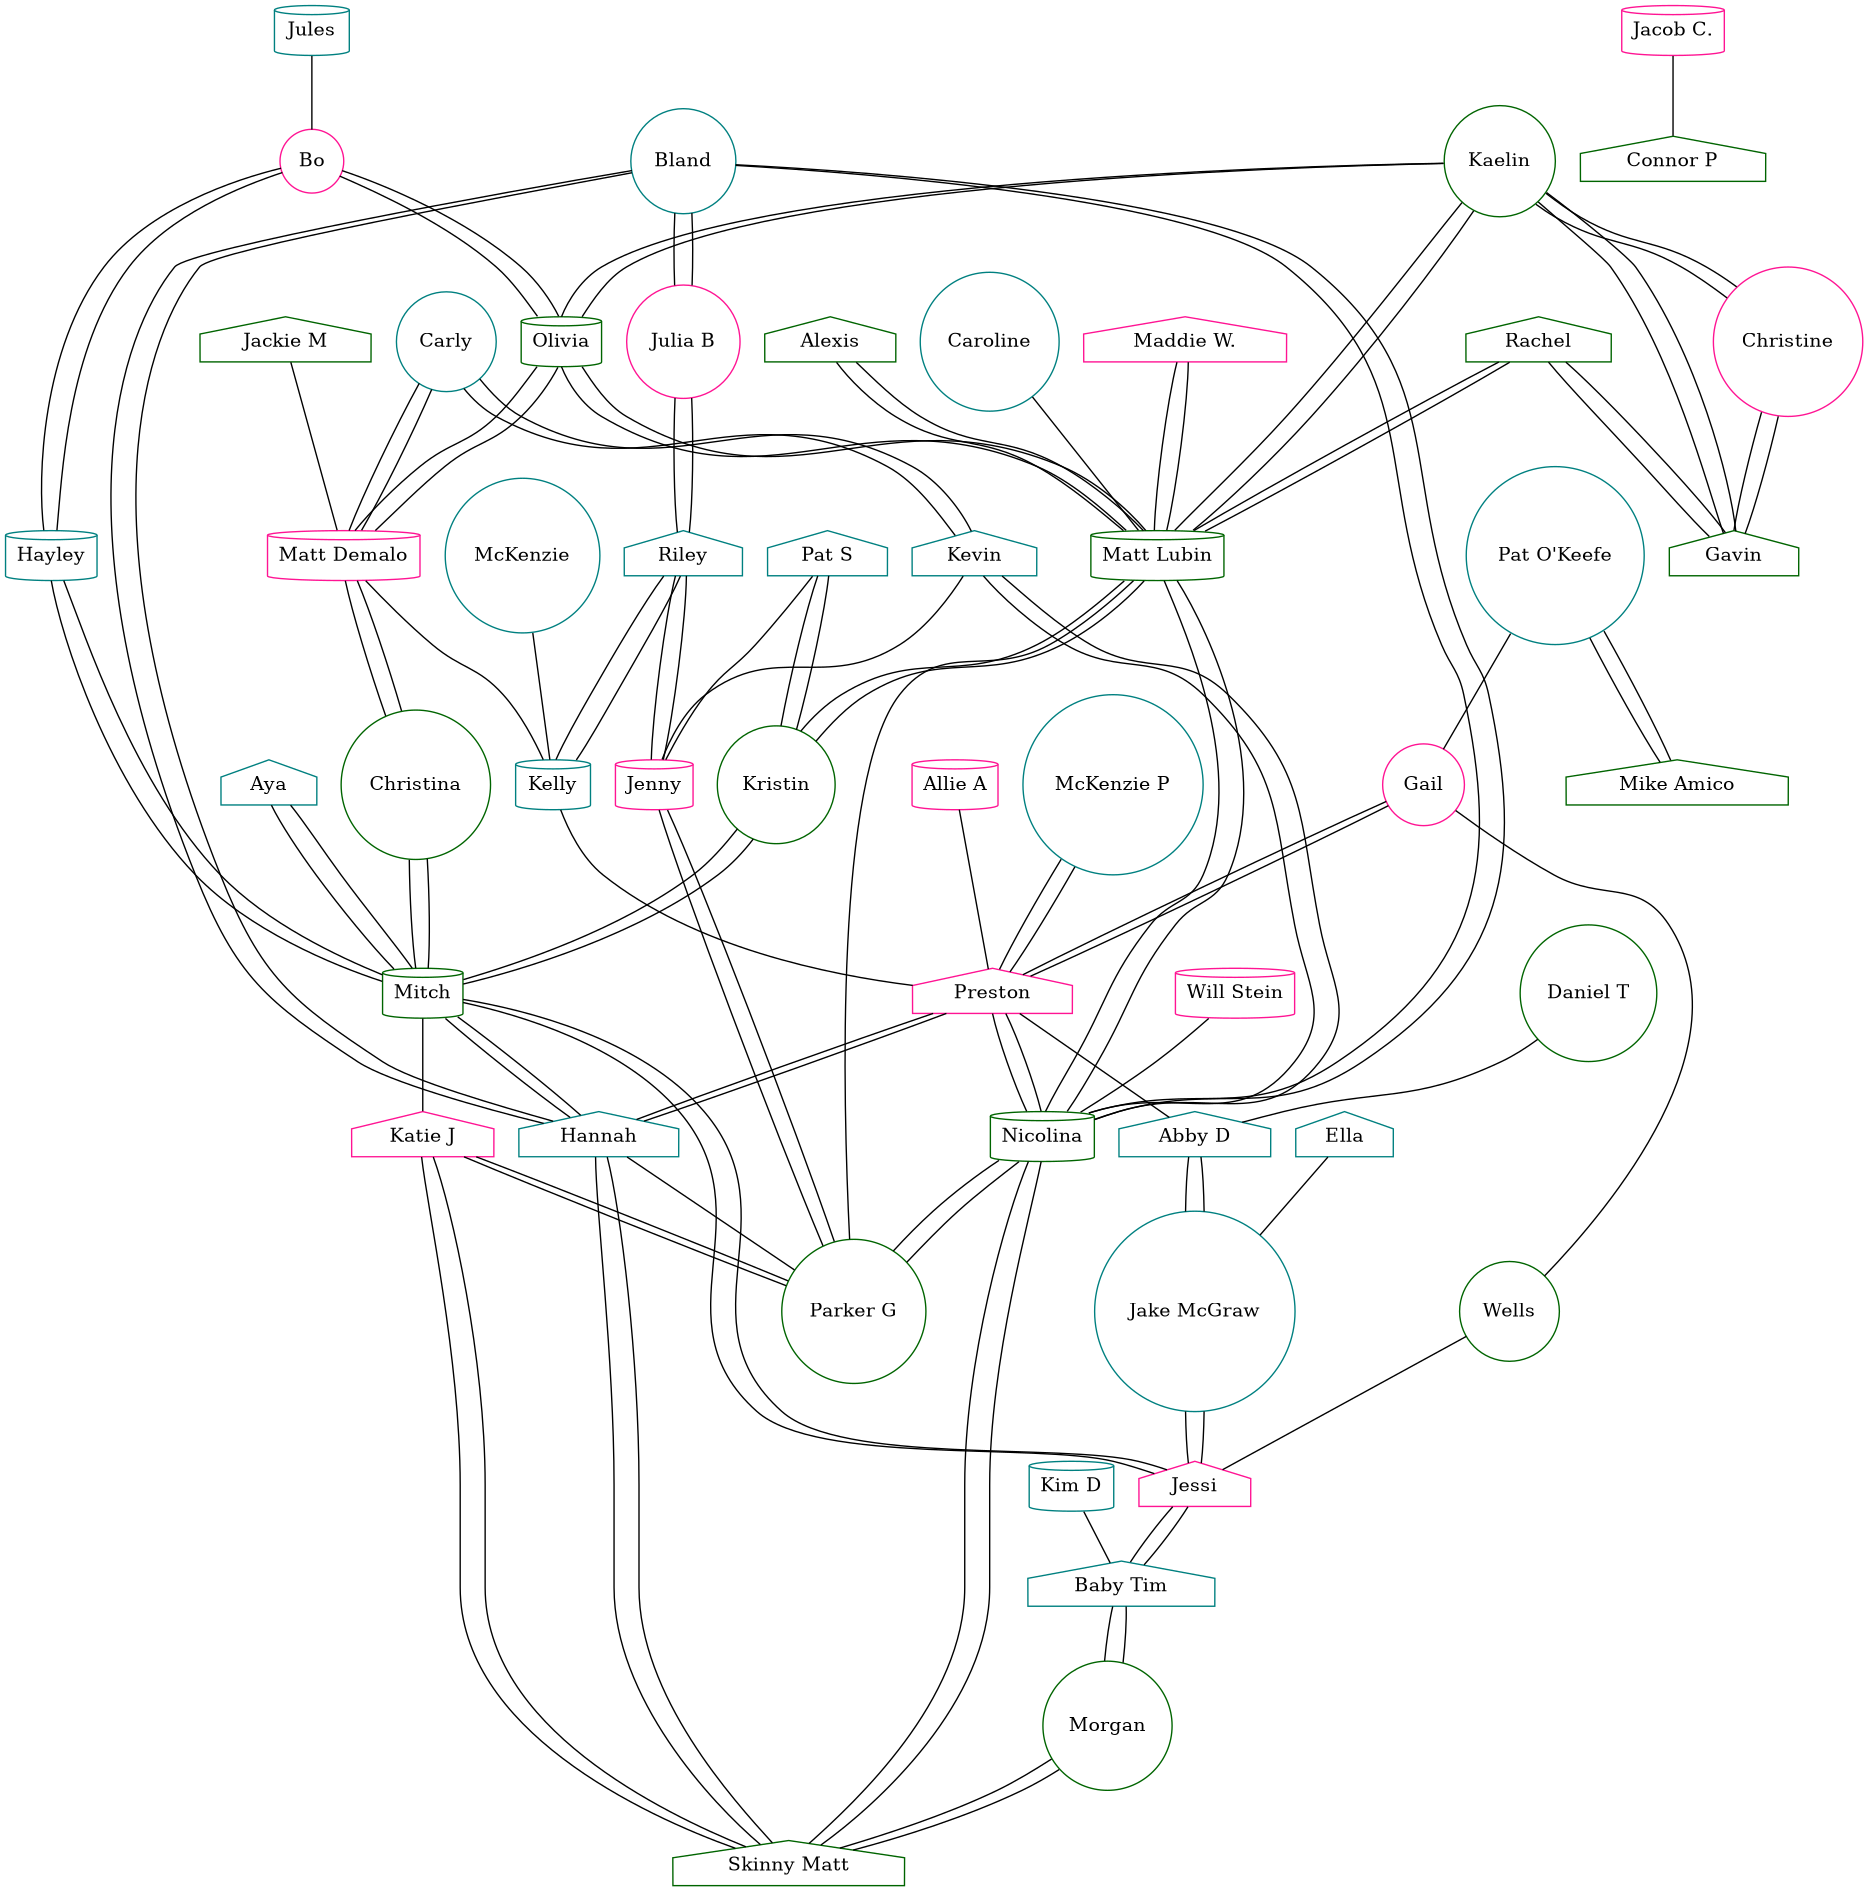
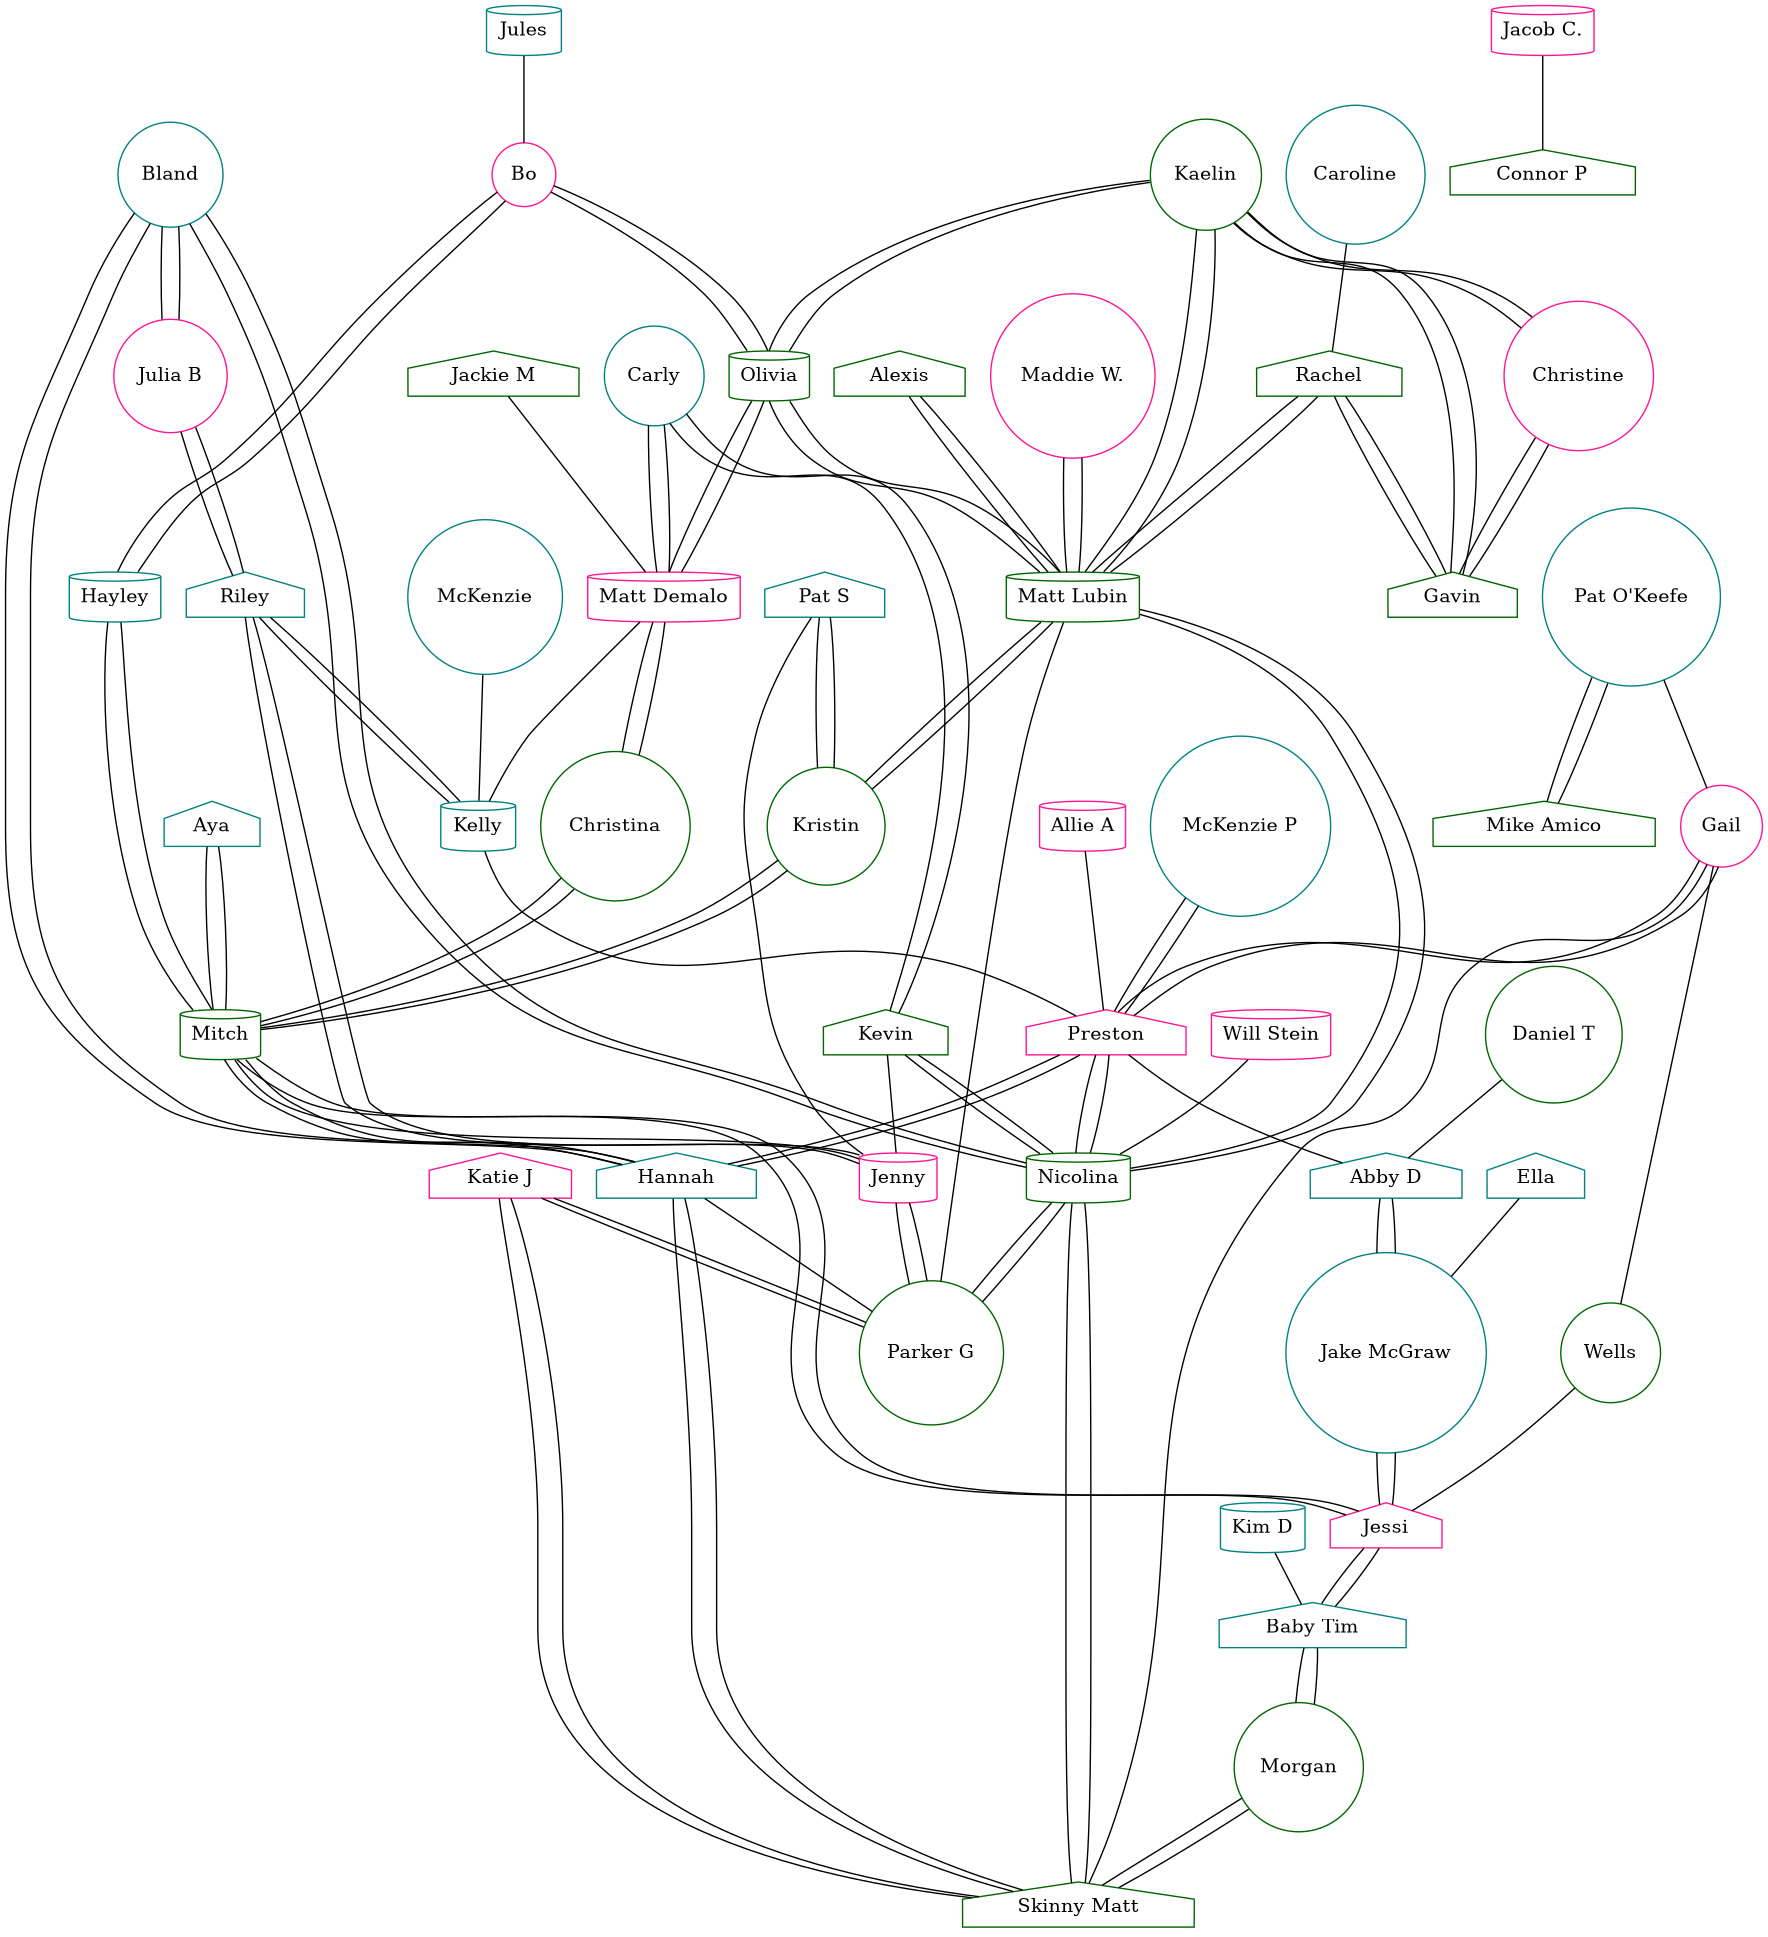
node "Maddie W.": shape house -> circle
edge "Caroline" -- "Matt Lubin": now "Caroline" -- "Rachel"
node "Kevin": color teal -> darkgreen
edge "Mitch" -- "Katie J": now "Mitch" -- "Jenny"
edge "Gail" -- "Skinny Matt": added
